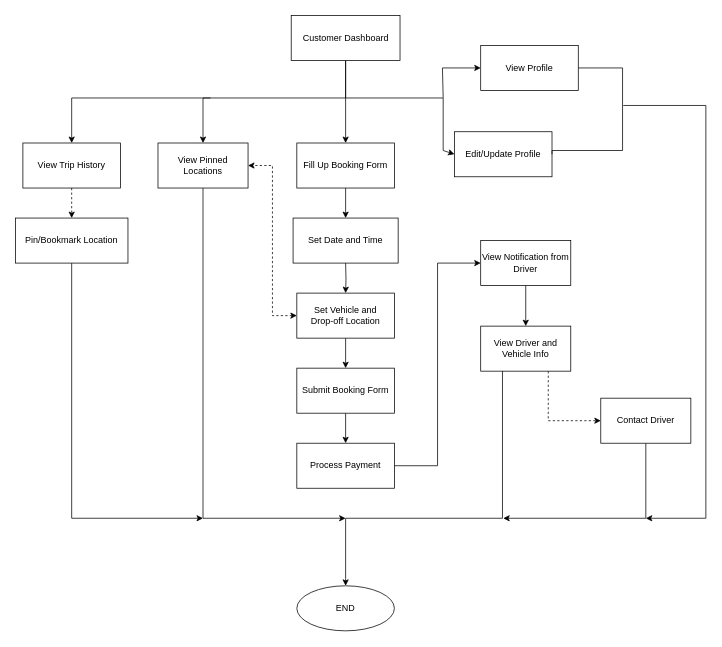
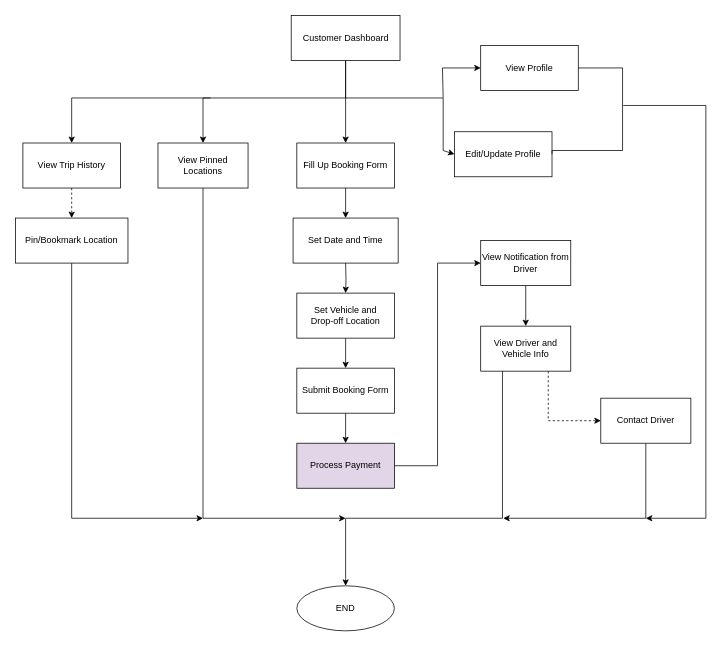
edge "View Pinned Locations" -- "Set Vehicle and Drop-off Location": removed
node "Process Payment": fillcolor #ffffff -> #e1d5e7
